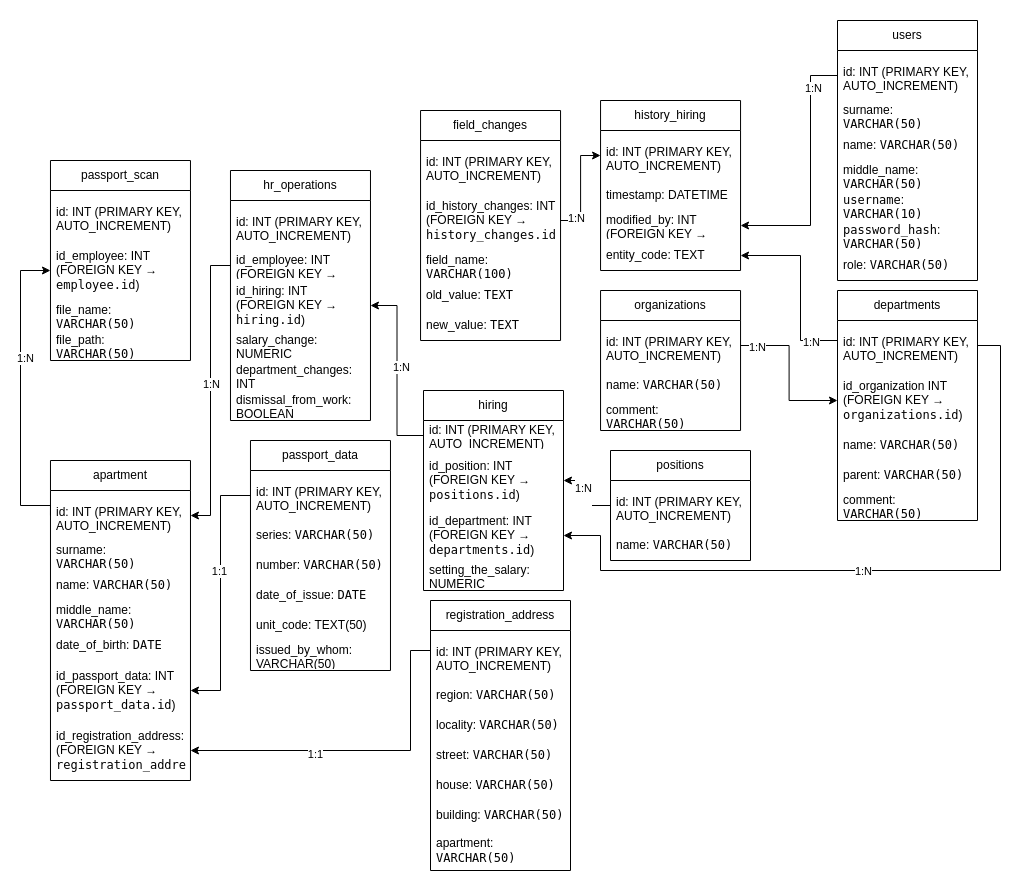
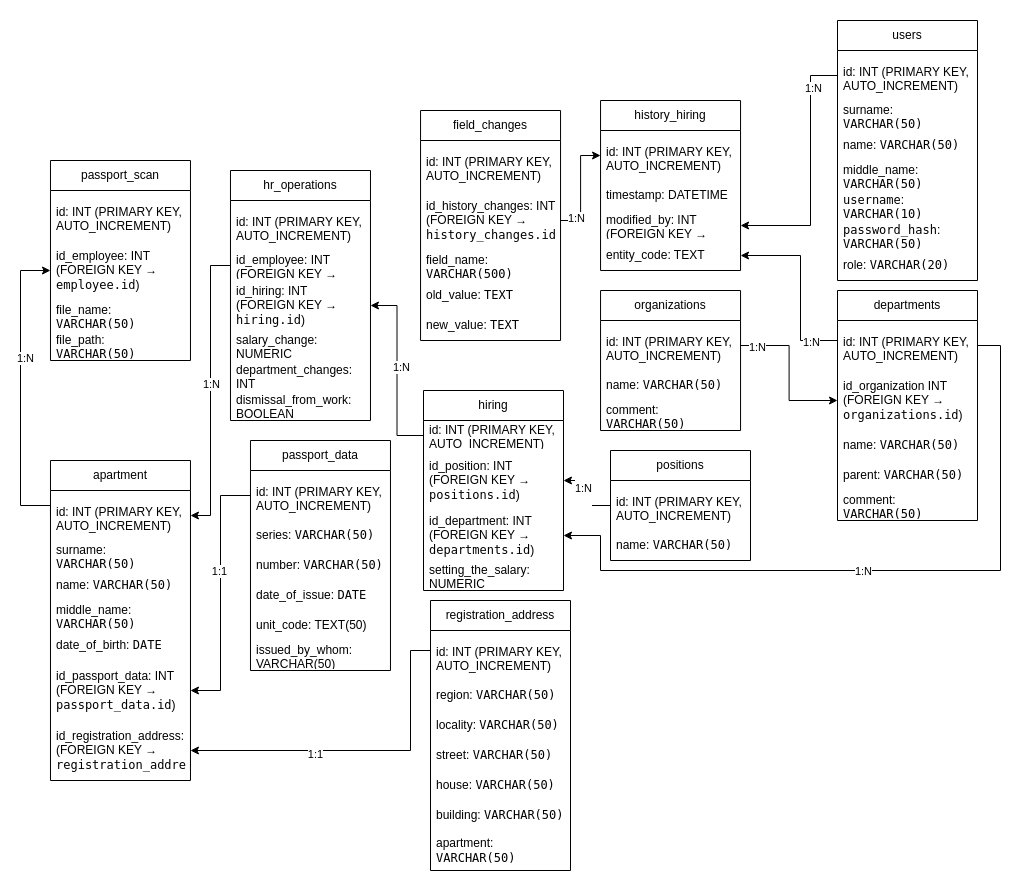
node "field_name: VARCHAR(100)": label "field_name: VARCHAR(100)" -> "field_name: VARCHAR(500)"
node "role: VARCHAR(50)": label "role: VARCHAR(50)" -> "role: VARCHAR(20)"
